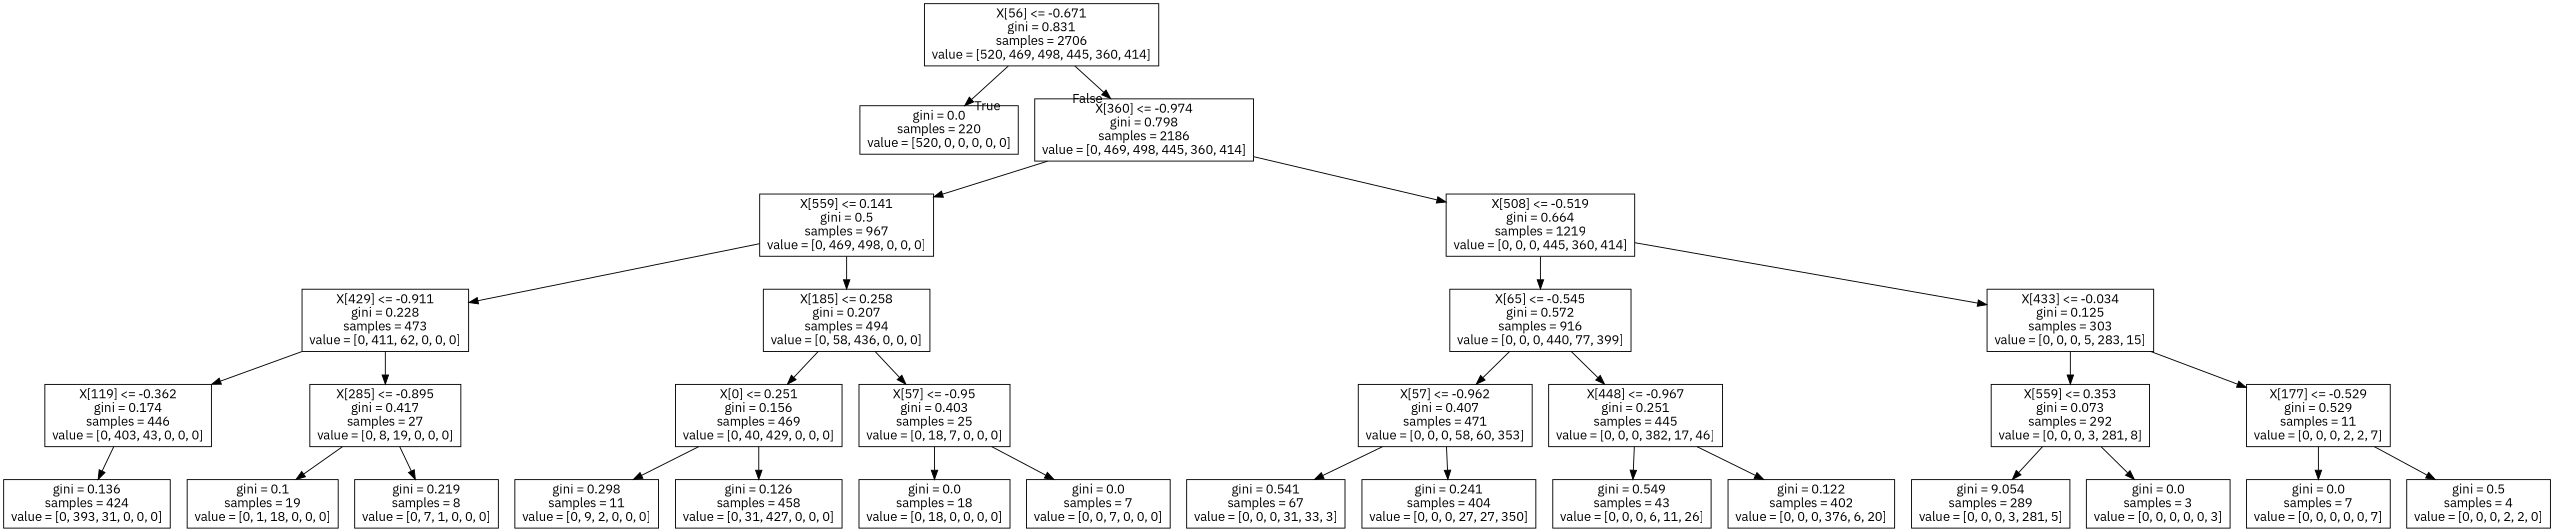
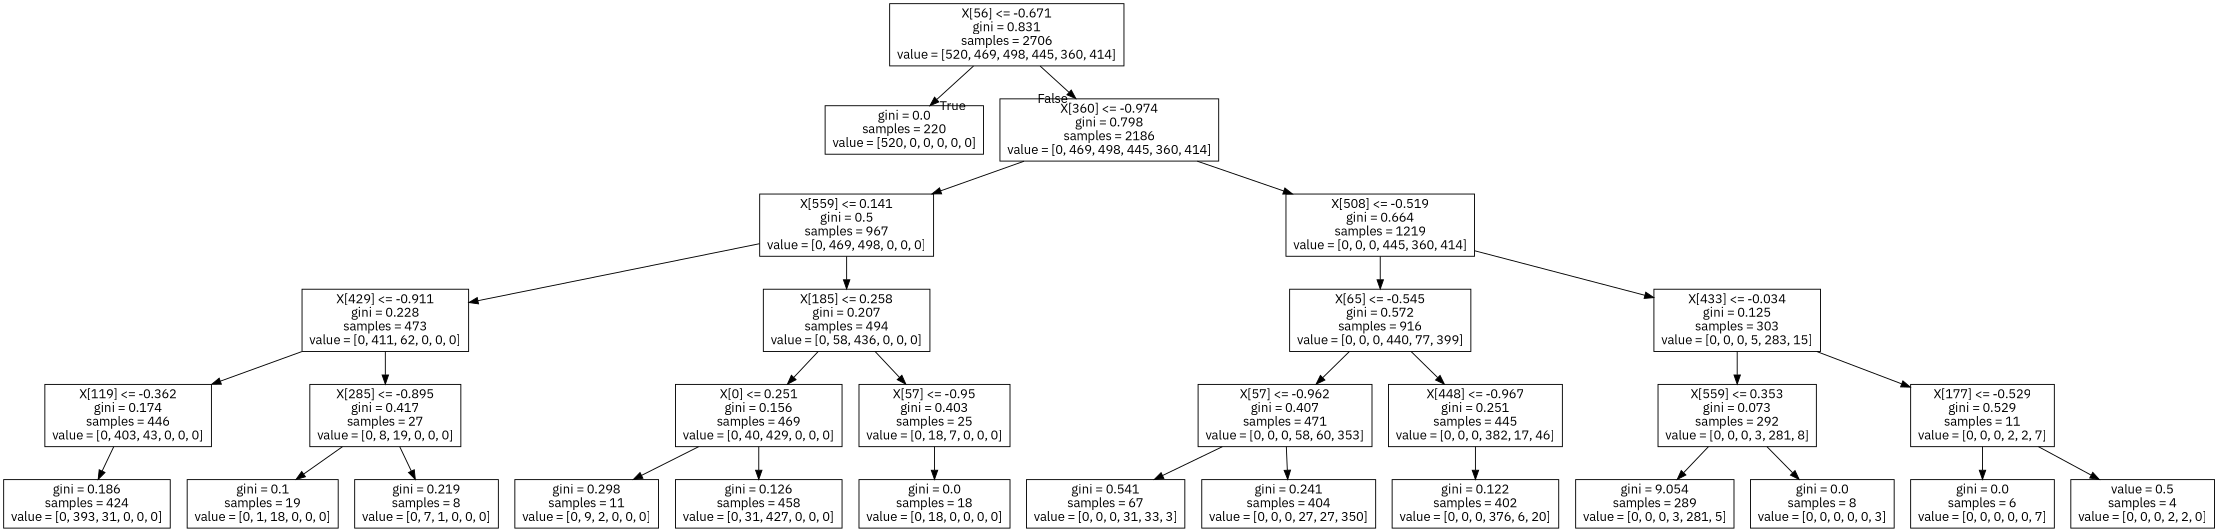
node "gini = 0.136 samples = 424 value = [0, 393, 31, 0, 0, 0]": label "gini = 0.136 samples = 424 value = [0, 393, 31, 0, 0, 0]" -> "gini = 0.186 samples = 424 value = [0, 393, 31, 0, 0, 0]"
node "gini = 0.0 samples = 7 value = [0, 0, 7, 0, 0, 0]": removed
node "gini = 0.549 samples = 43 value = [0, 0, 0, 6, 11, 26]": removed
node "gini = 0.0 samples = 3 value = [0, 0, 0, 0, 0, 3]": label "gini = 0.0 samples = 3 value = [0, 0, 0, 0, 0, 3]" -> "gini = 0.0 samples = 8 value = [0, 0, 0, 0, 0, 3]"
node "gini = 0.0 samples = 7 value = [0, 0, 0, 0, 0, 7]": label "gini = 0.0 samples = 7 value = [0, 0, 0, 0, 0, 7]" -> "gini = 0.0 samples = 6 value = [0, 0, 0, 0, 0, 7]"
node "gini = 0.5 samples = 4 value = [0, 0, 0, 2, 2, 0]": label "gini = 0.5 samples = 4 value = [0, 0, 0, 2, 2, 0]" -> "value = 0.5 samples = 4 value = [0, 0, 0, 2, 2, 0]"
